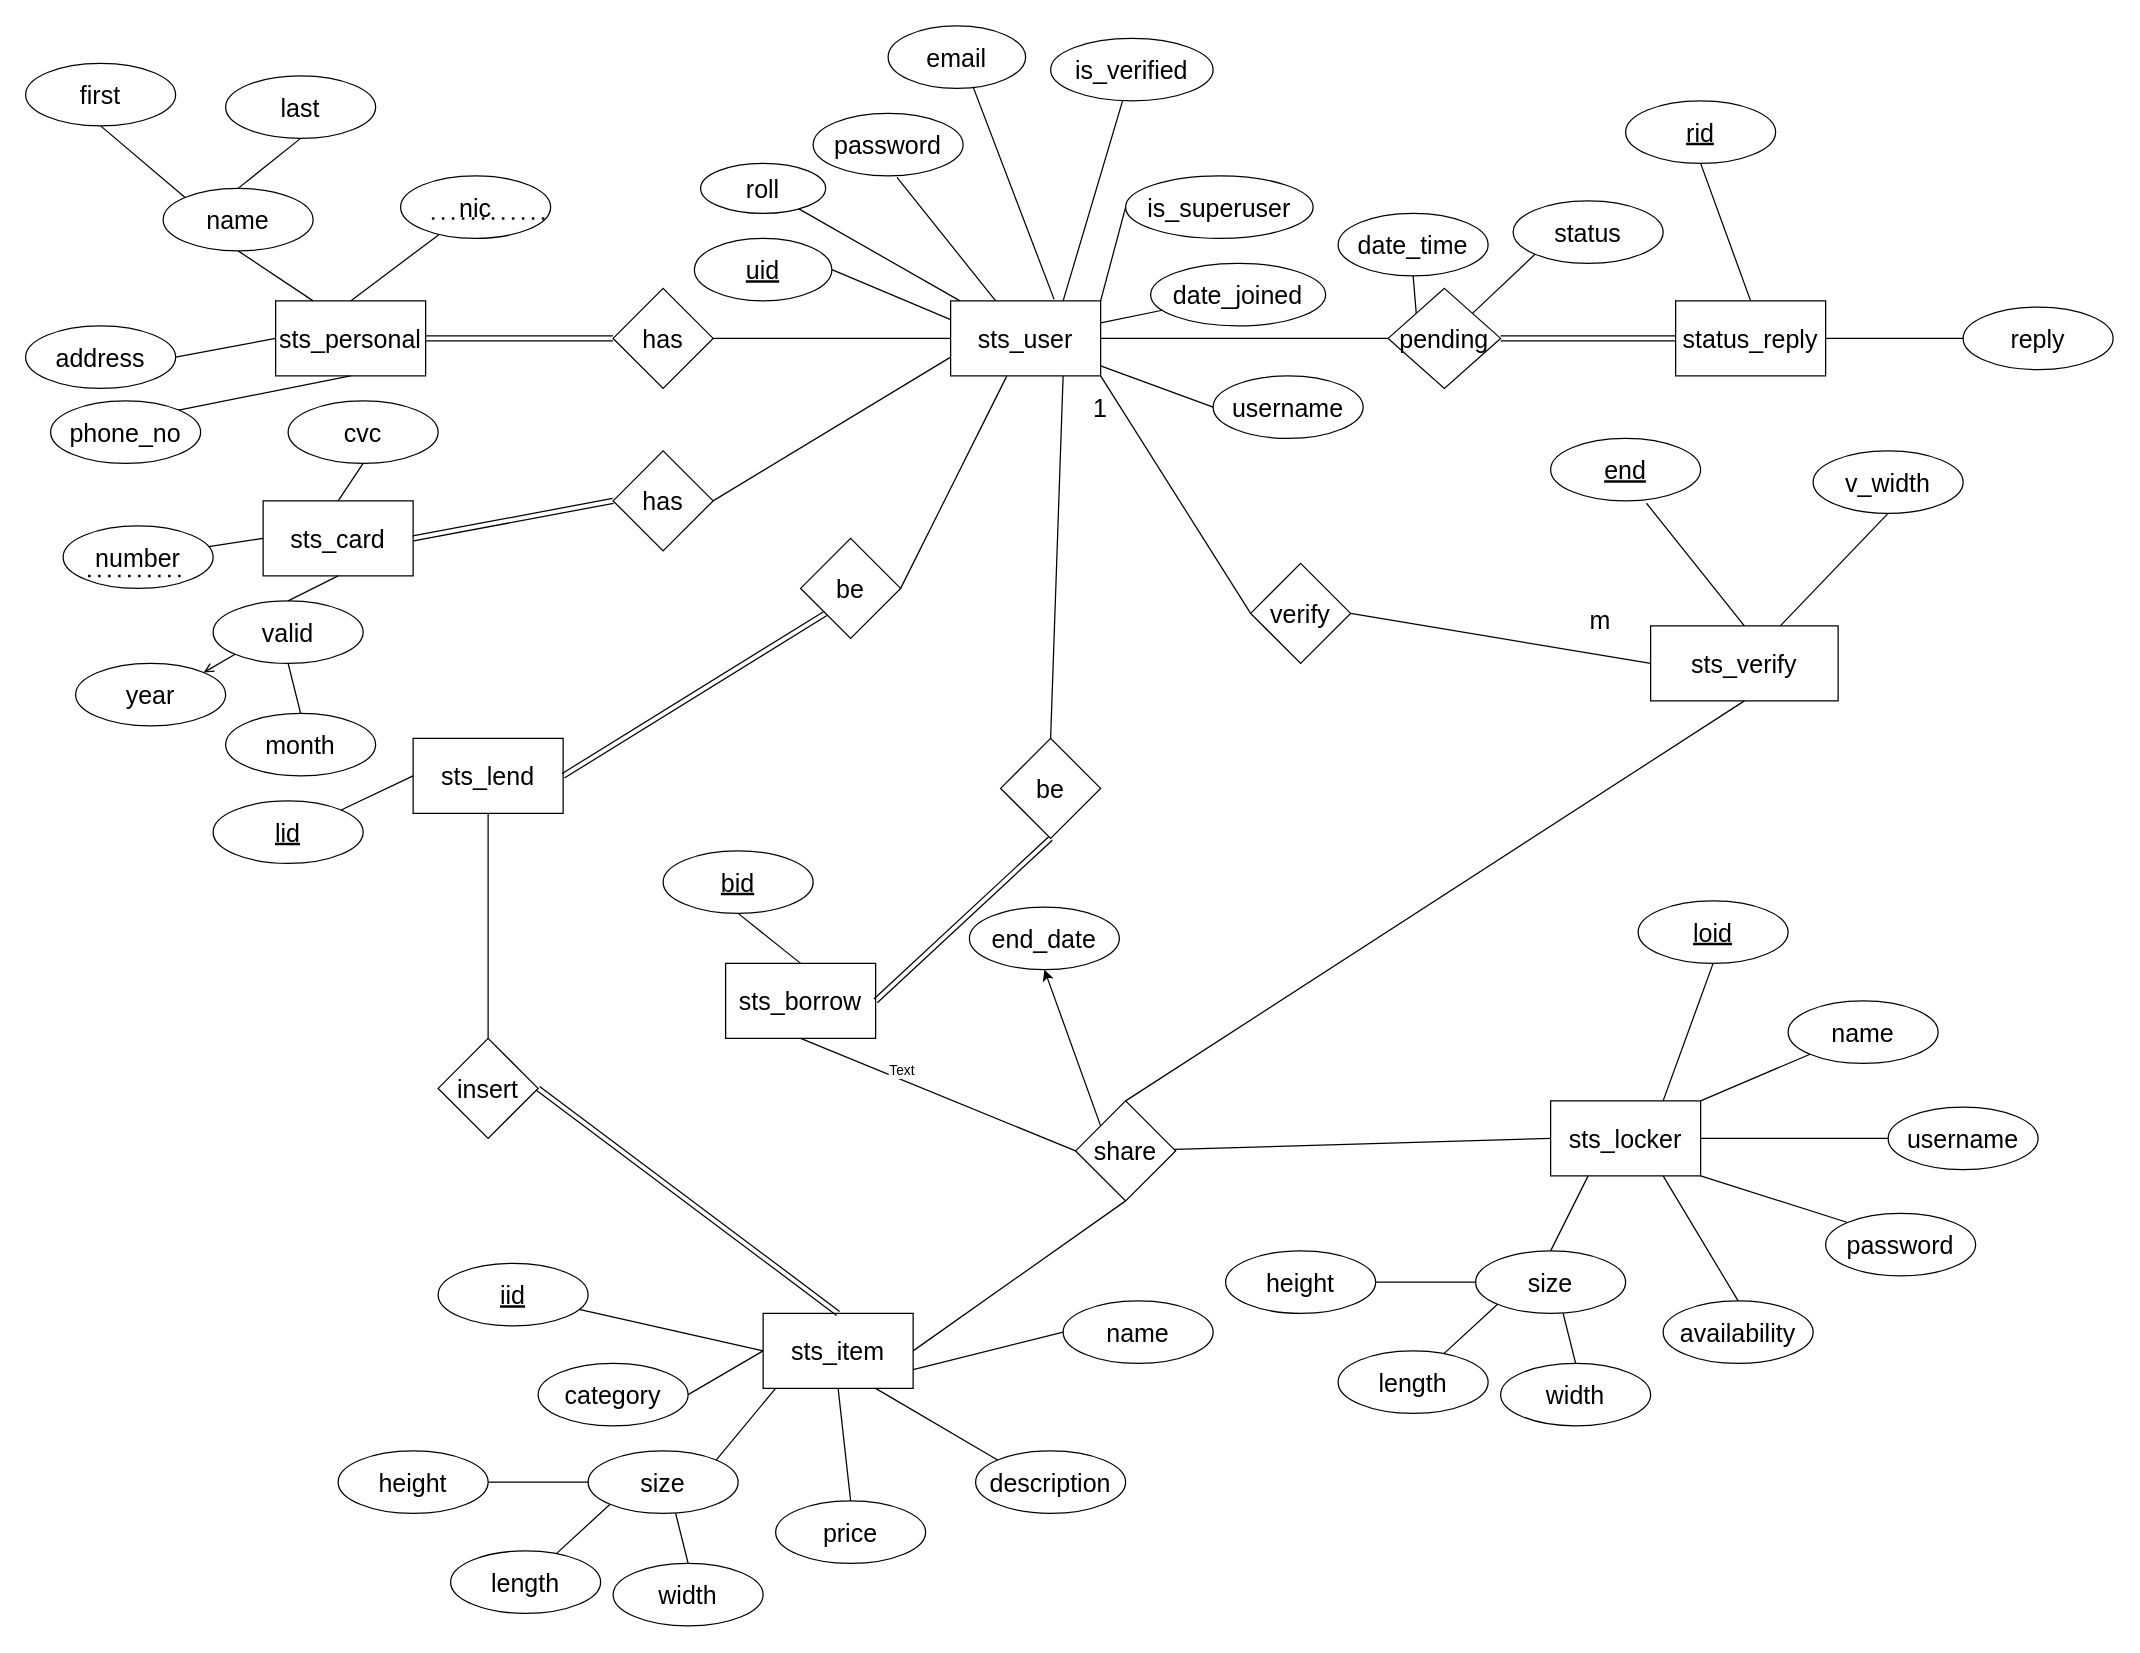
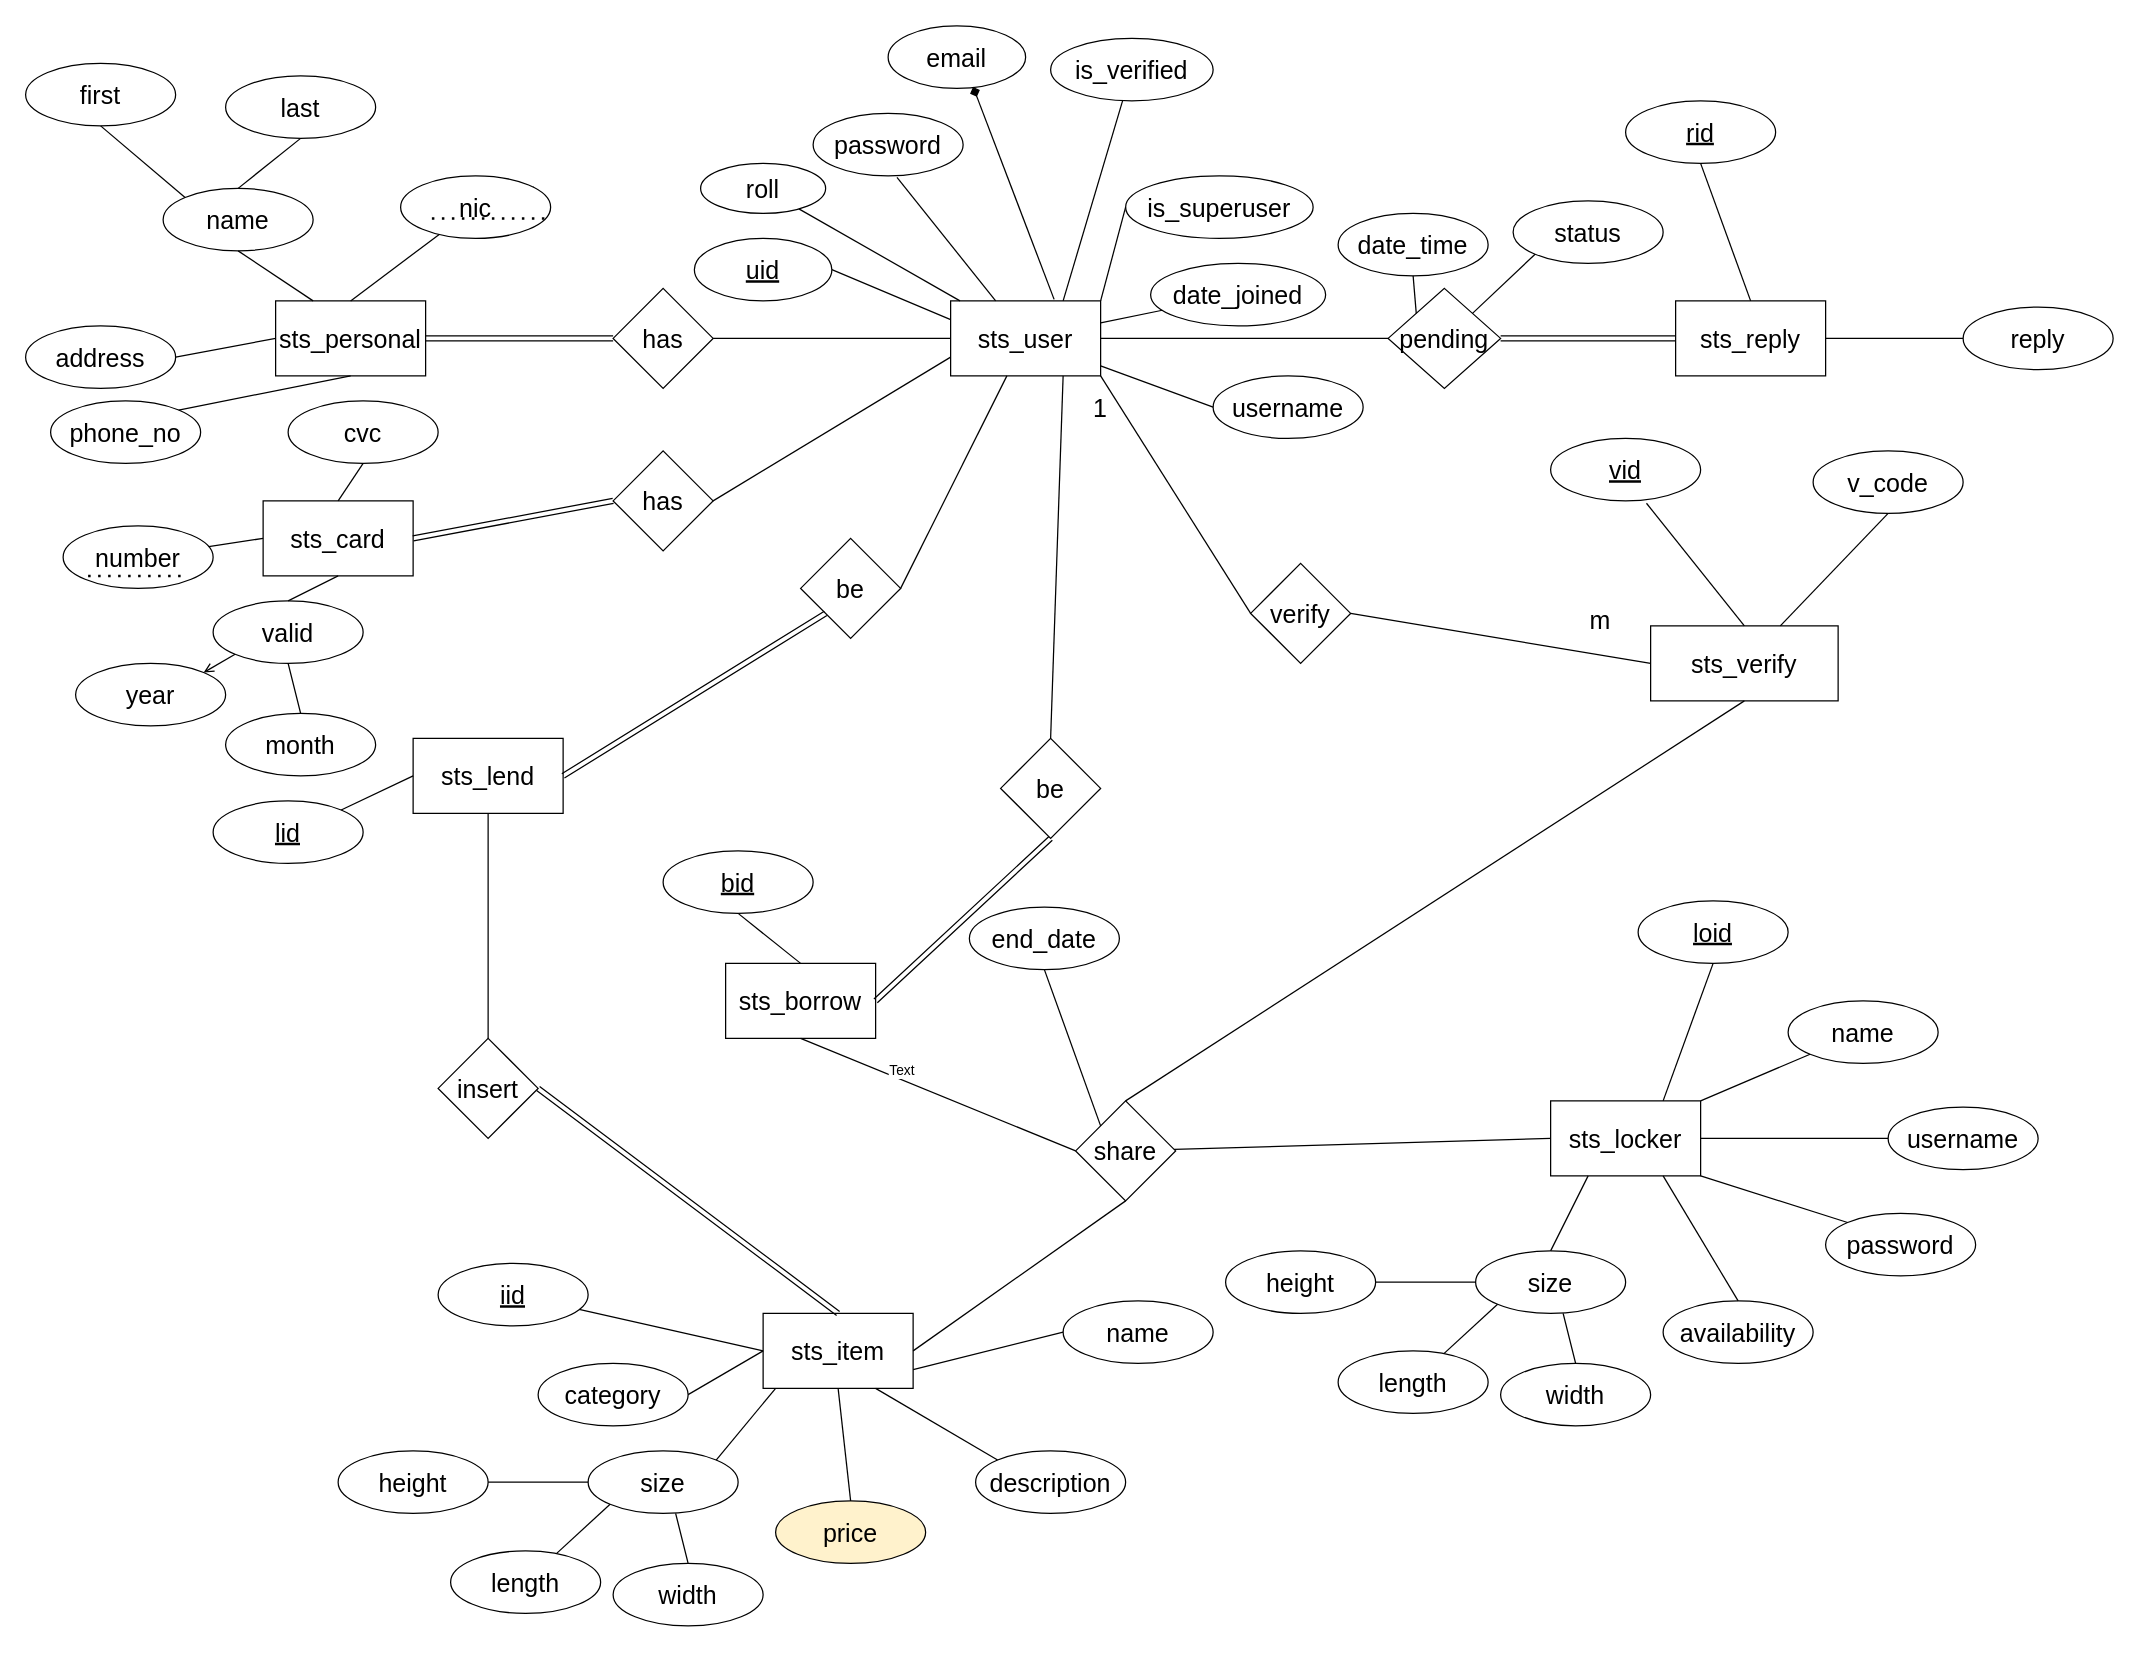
edge "email" -- "sts_user": arrowhead none -> diamond
node "status_reply": label "status_reply" -> "sts_reply"
node "end": label "end" -> "vid"
node "v_width": label "v_width" -> "v_code"
edge "share" -> "end_date": arrowhead classic -> none
node "price": fillcolor #ffffff -> #fff2cc
